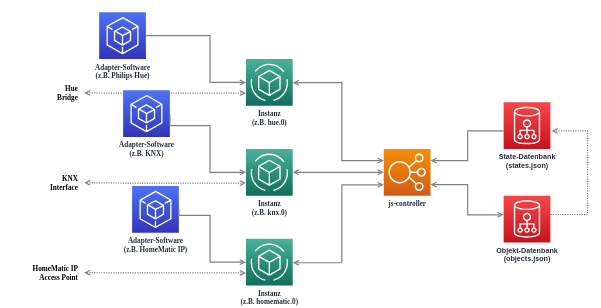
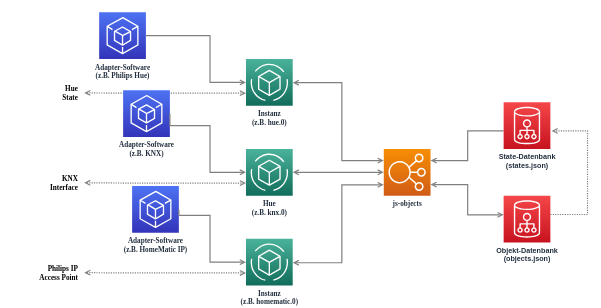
node "Hue Bridge": label "Hue Bridge" -> "Hue State"
node "js-controller": label "js-controller" -> "js-objects"
node "Instanz (z.B. knx.0)": label "Instanz (z.B. knx.0)" -> "Hue (z.B. knx.0)"
node "HomeMatic IP Access Point": label "HomeMatic IP Access Point" -> "Philips IP Access Point"
